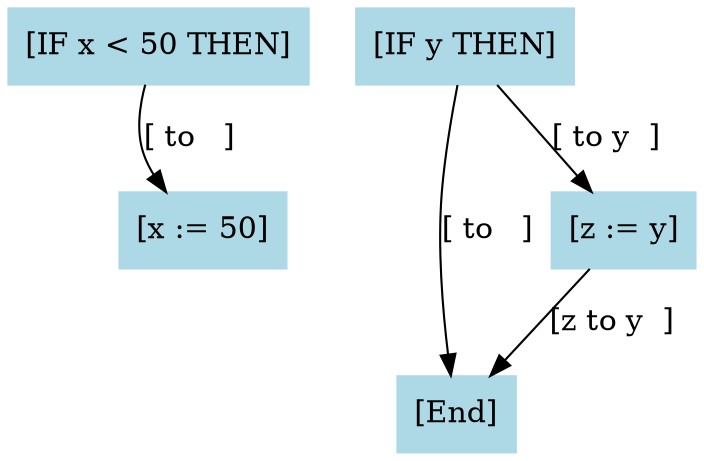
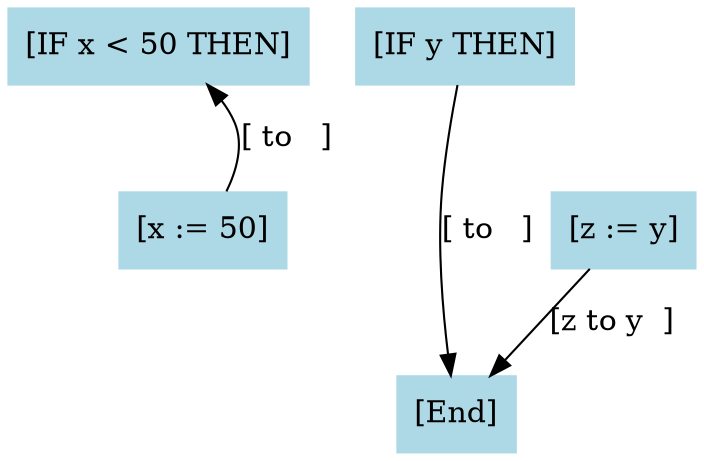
edge "[IF y THEN]" -> "[z := y]": removed, label "[ to y  ]"
edge "[IF x < 50 THEN]" -> "[x := 50]": reversed
